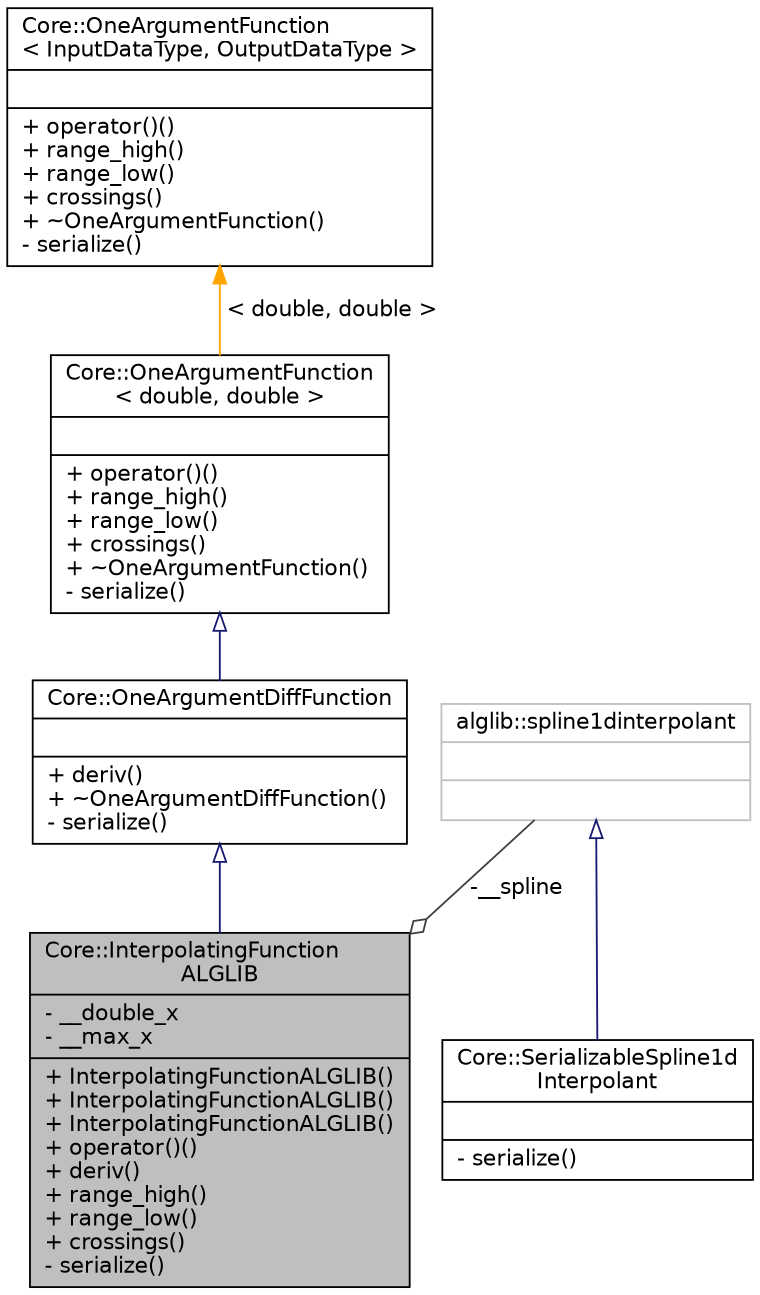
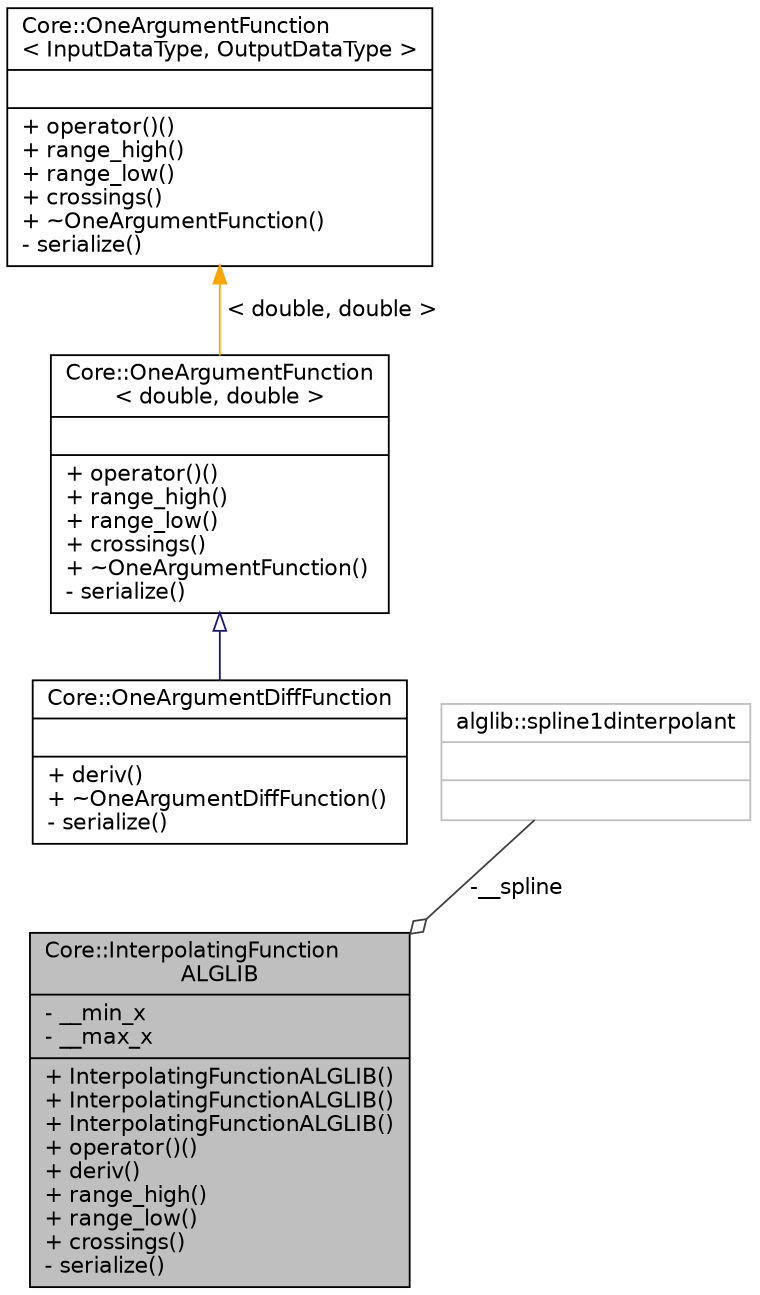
edge "Core::InterpolatingFunction" -> "Core::OneArgumentDiffFunction": removed
node "Core::InterpolatingFunction": text "- __double_x" -> "- __min_x"
node "Core::SerializableSpline1d": removed
